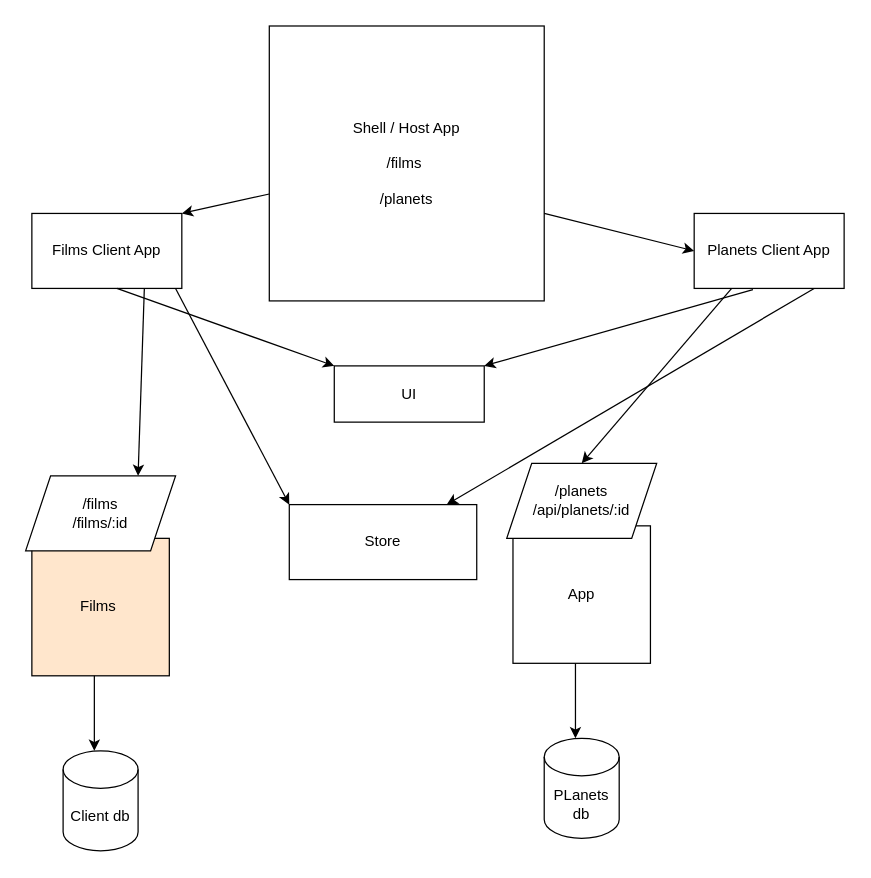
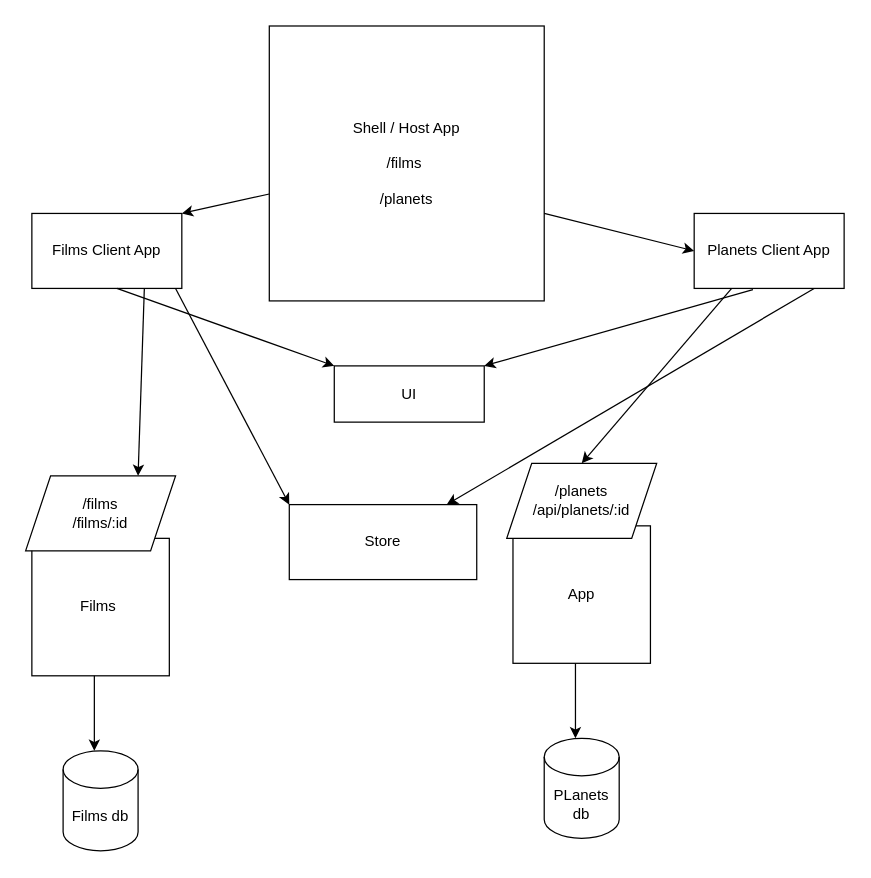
node "Films": fillcolor #ffe6cc -> #ffffff
node "Client db": label "Client db" -> "Films db"
